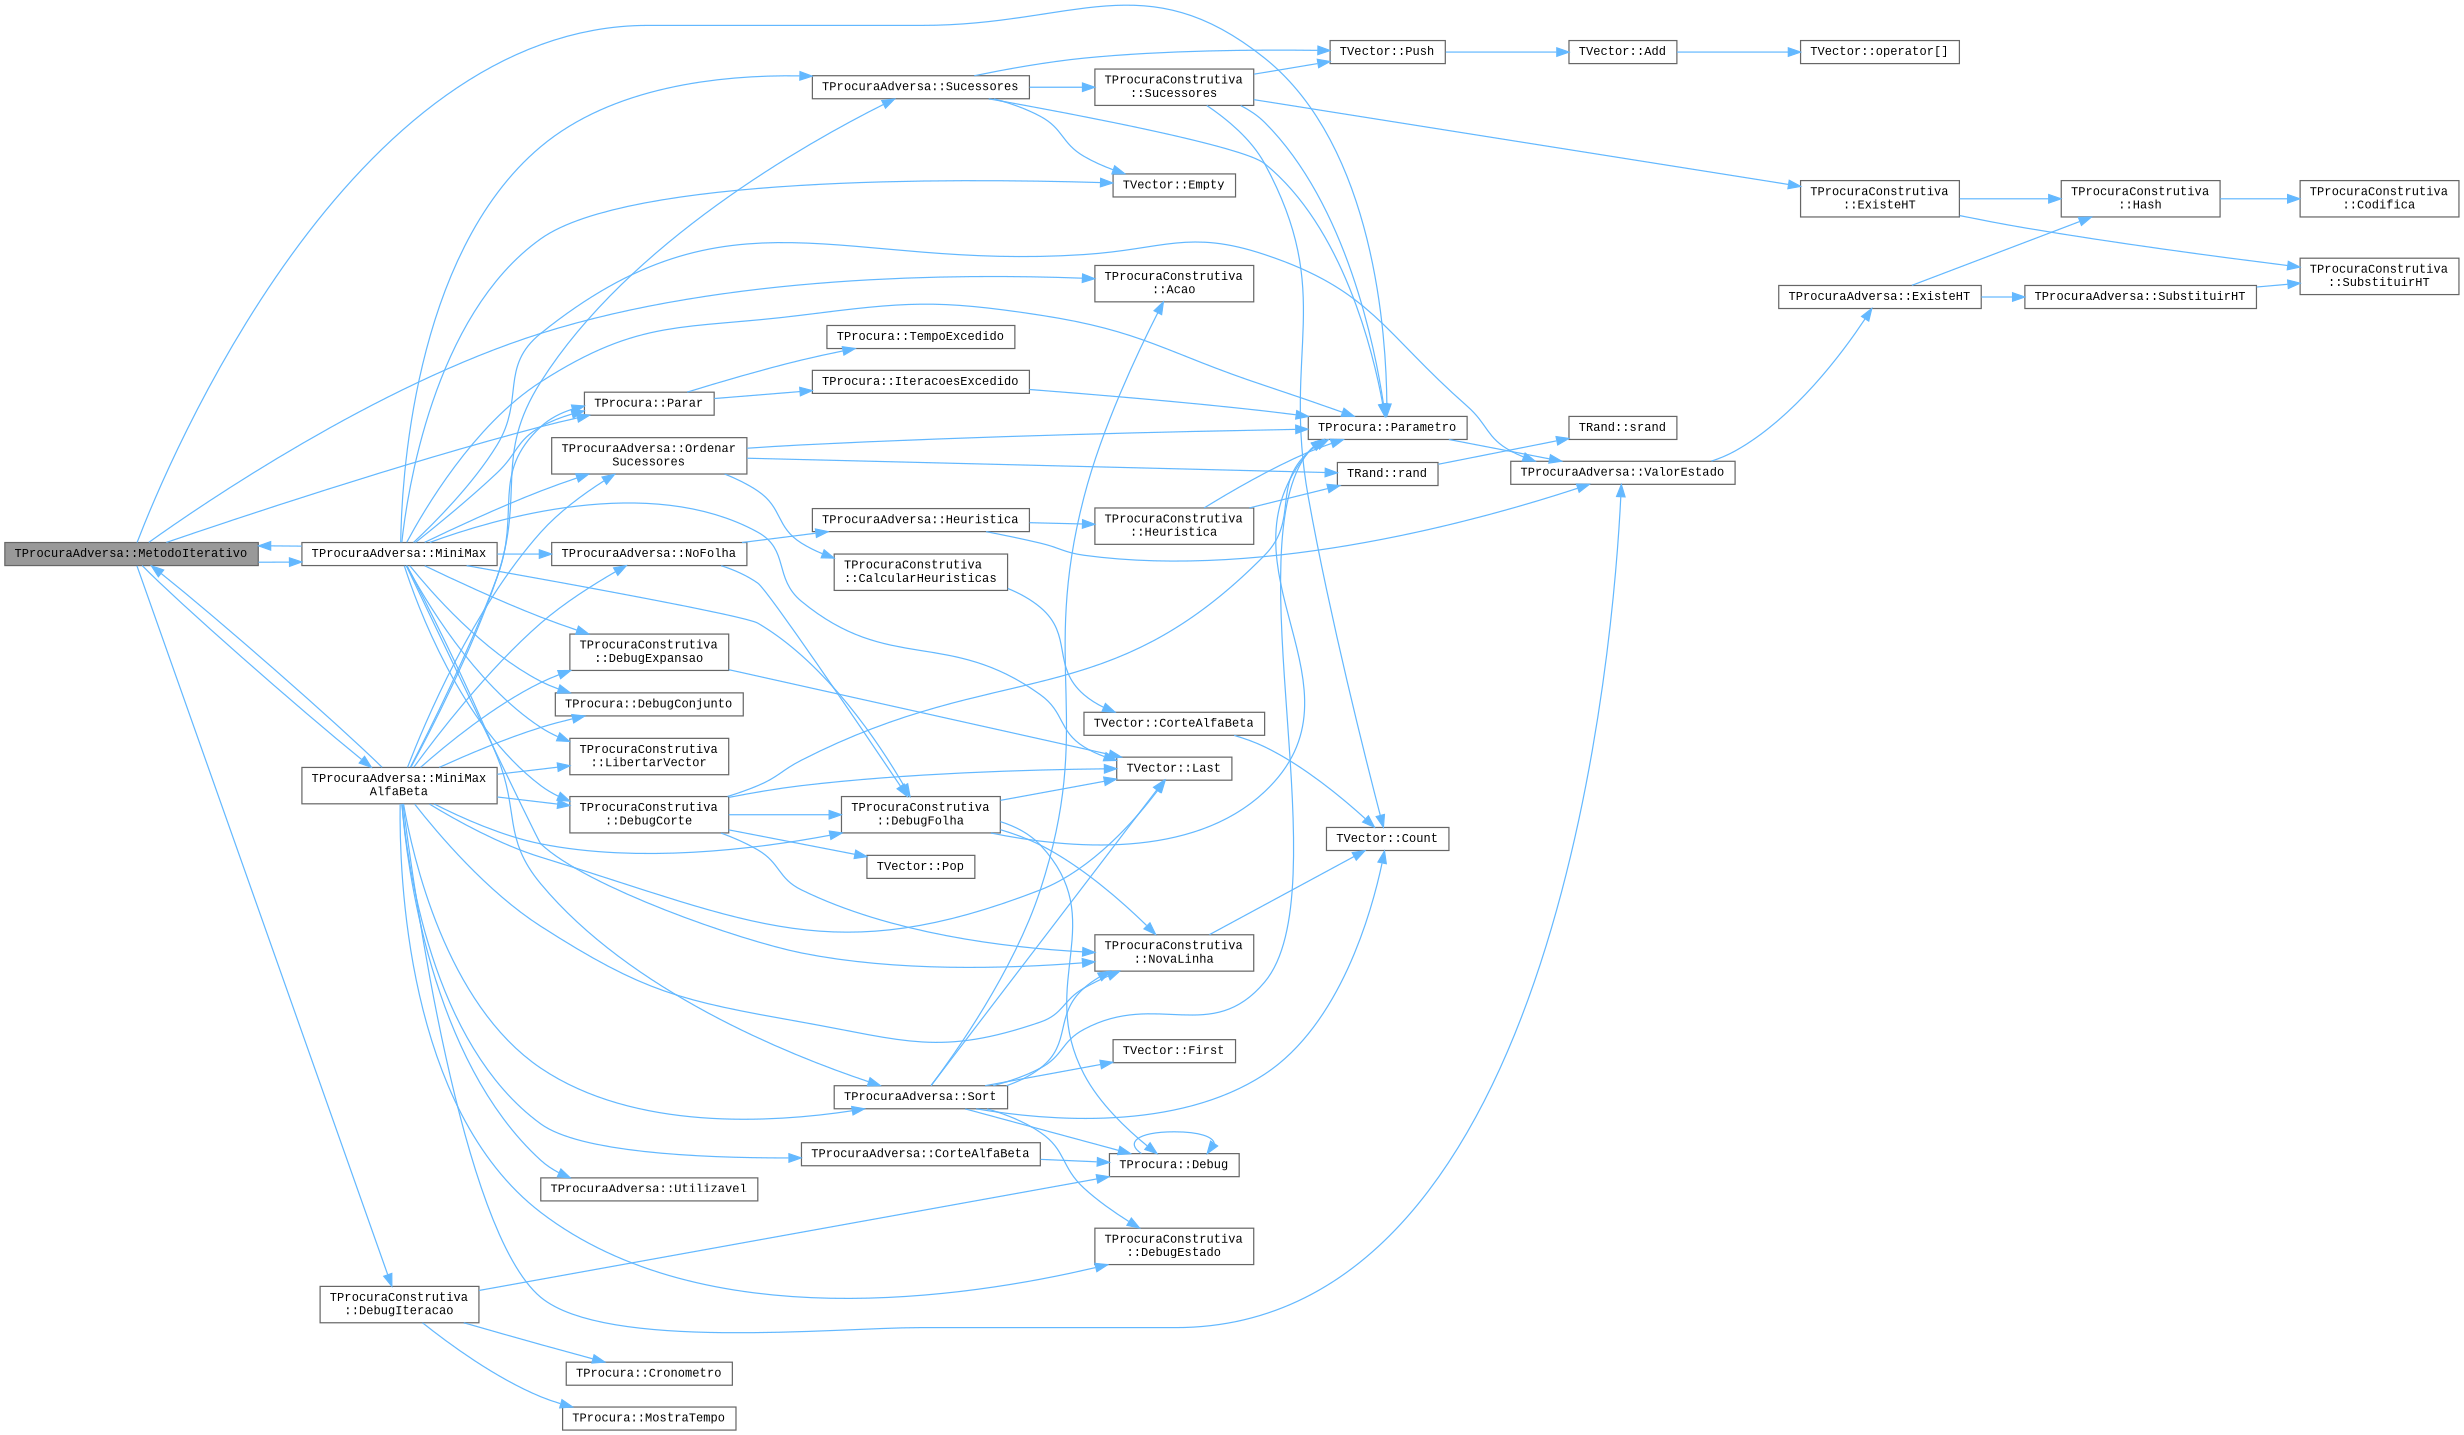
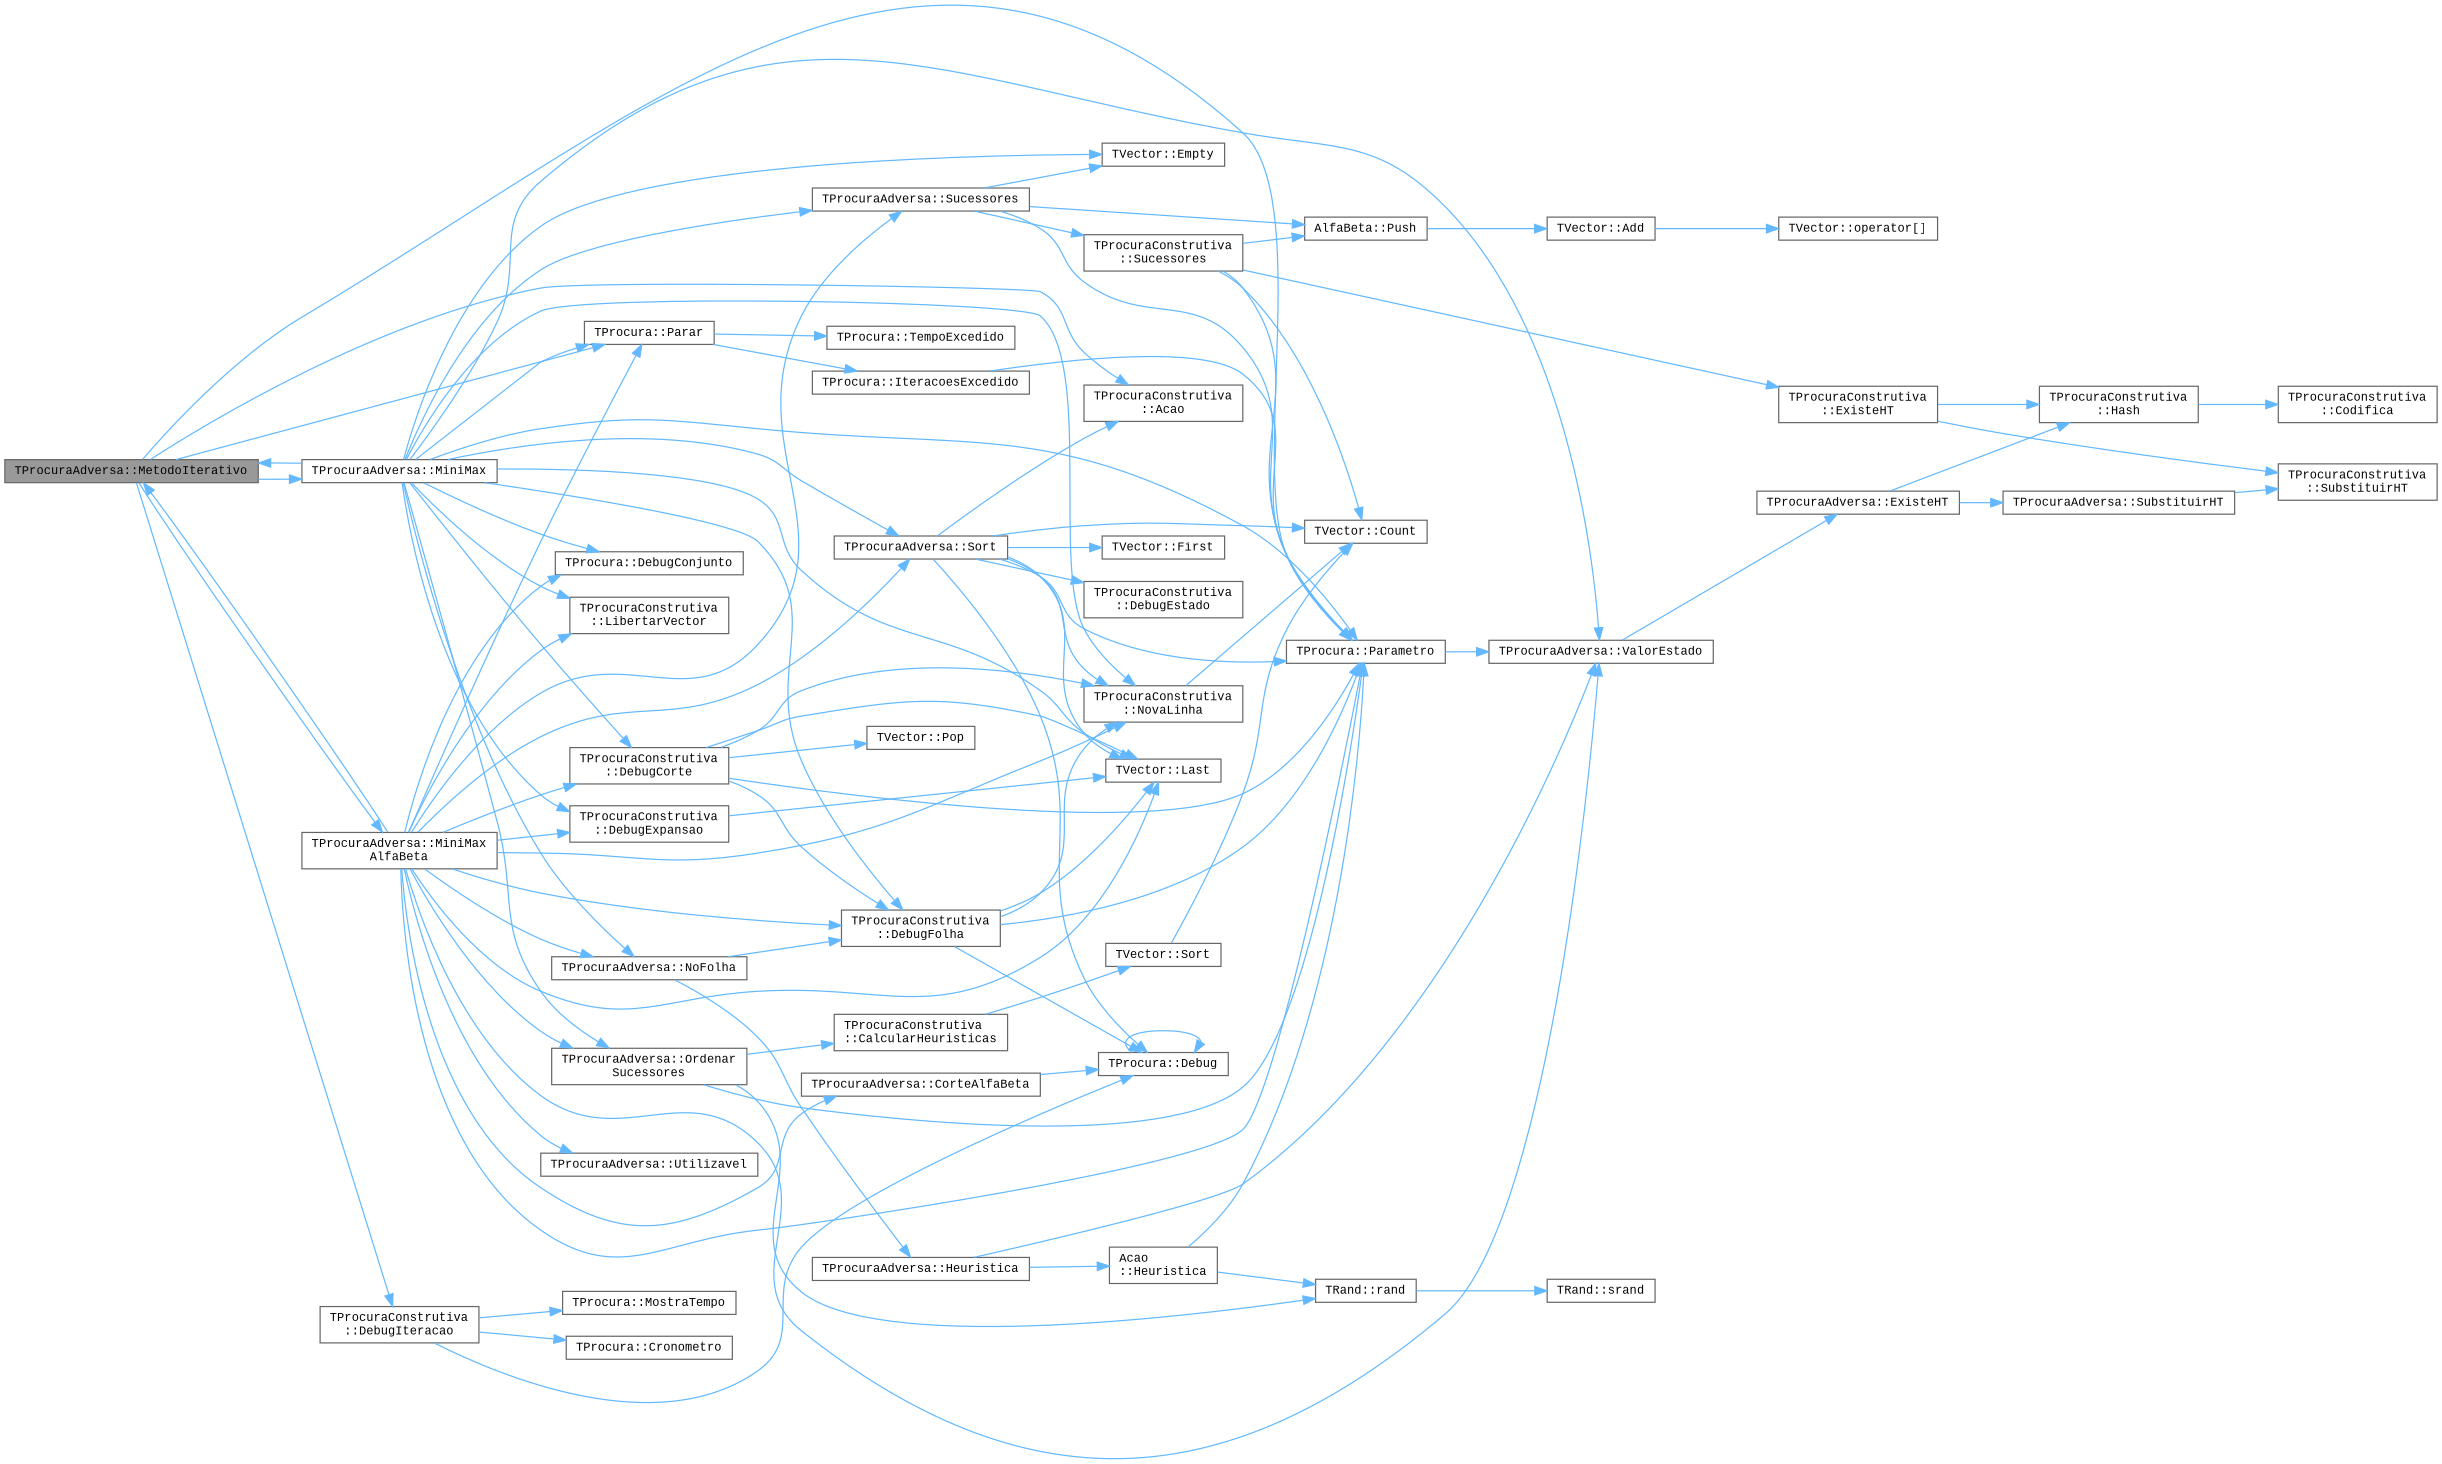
node "TVector::Push": label "TVector::Push" -> "AlfaBeta::Push"
node "TProcuraConstrutiva ::Heuristica": label "TProcuraConstrutiva ::Heuristica" -> "Acao ::Heuristica"
node "TVector::CorteAlfaBeta": label "TVector::CorteAlfaBeta" -> "TVector::Sort"
edge "TProcuraAdversa::MiniMax AlfaBeta" -> "TProcuraConstrutiva ::DebugEstado": now "TProcuraAdversa::MiniMax AlfaBeta" -> "TProcura::Parametro"
